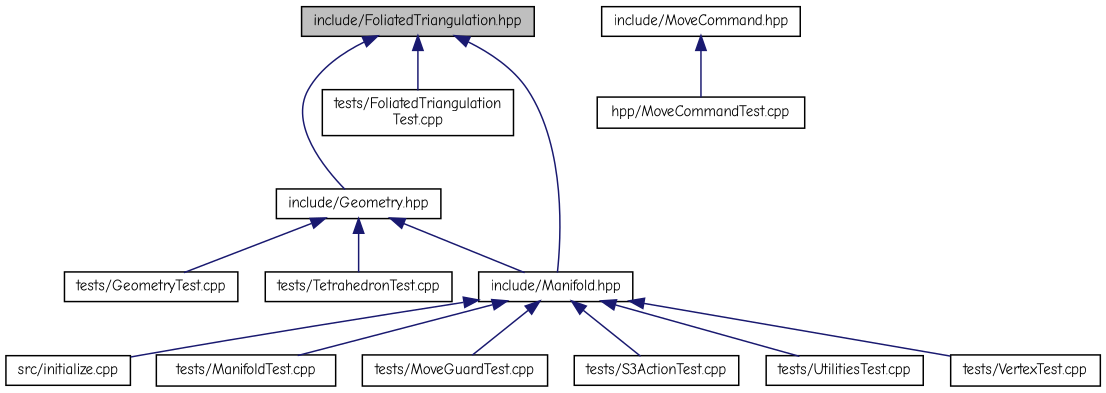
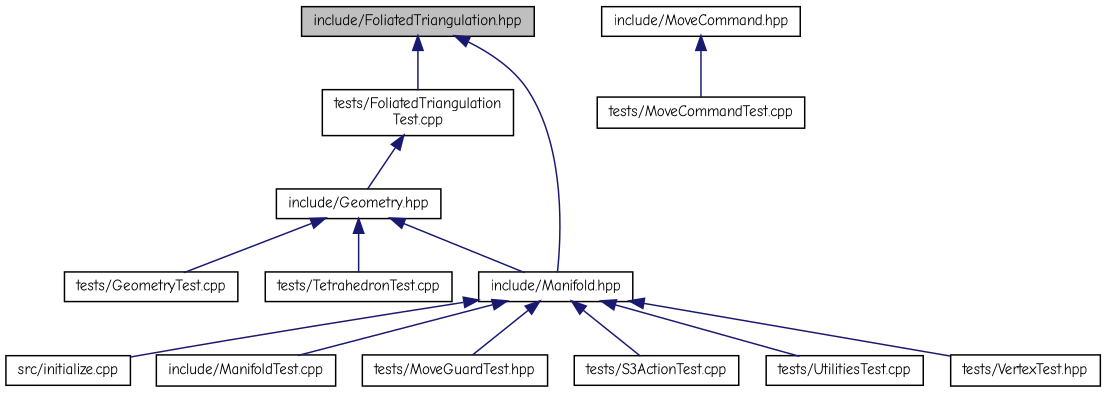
edge "include/Geometry.hpp" -> "include/FoliatedTriangulation.hpp": now "include/Geometry.hpp" -> "tests/FoliatedTriangulation Test.cpp"
node "hpp/MoveCommandTest.cpp": label "hpp/MoveCommandTest.cpp" -> "tests/MoveCommandTest.cpp"
node "tests/ManifoldTest.cpp": label "tests/ManifoldTest.cpp" -> "include/ManifoldTest.cpp"
node "tests/MoveGuardTest.cpp": label "tests/MoveGuardTest.cpp" -> "tests/MoveGuardTest.hpp"
node "tests/VertexTest.cpp": label "tests/VertexTest.cpp" -> "tests/VertexTest.hpp"
